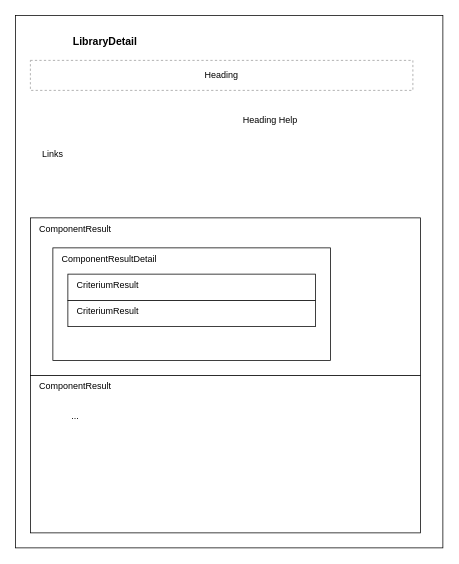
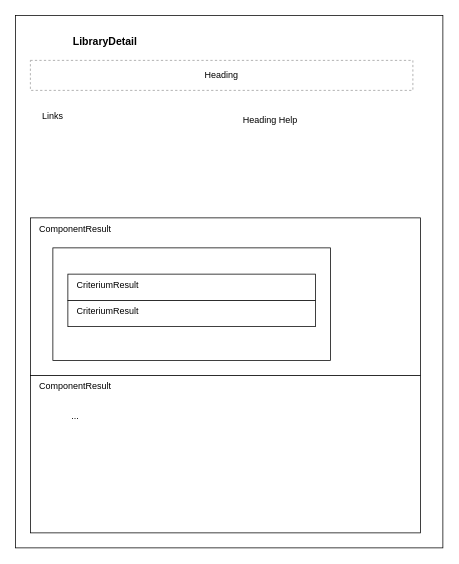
node "Links": moved (53, 154) -> (53, 117)
node "ComponentResultDetail": removed
